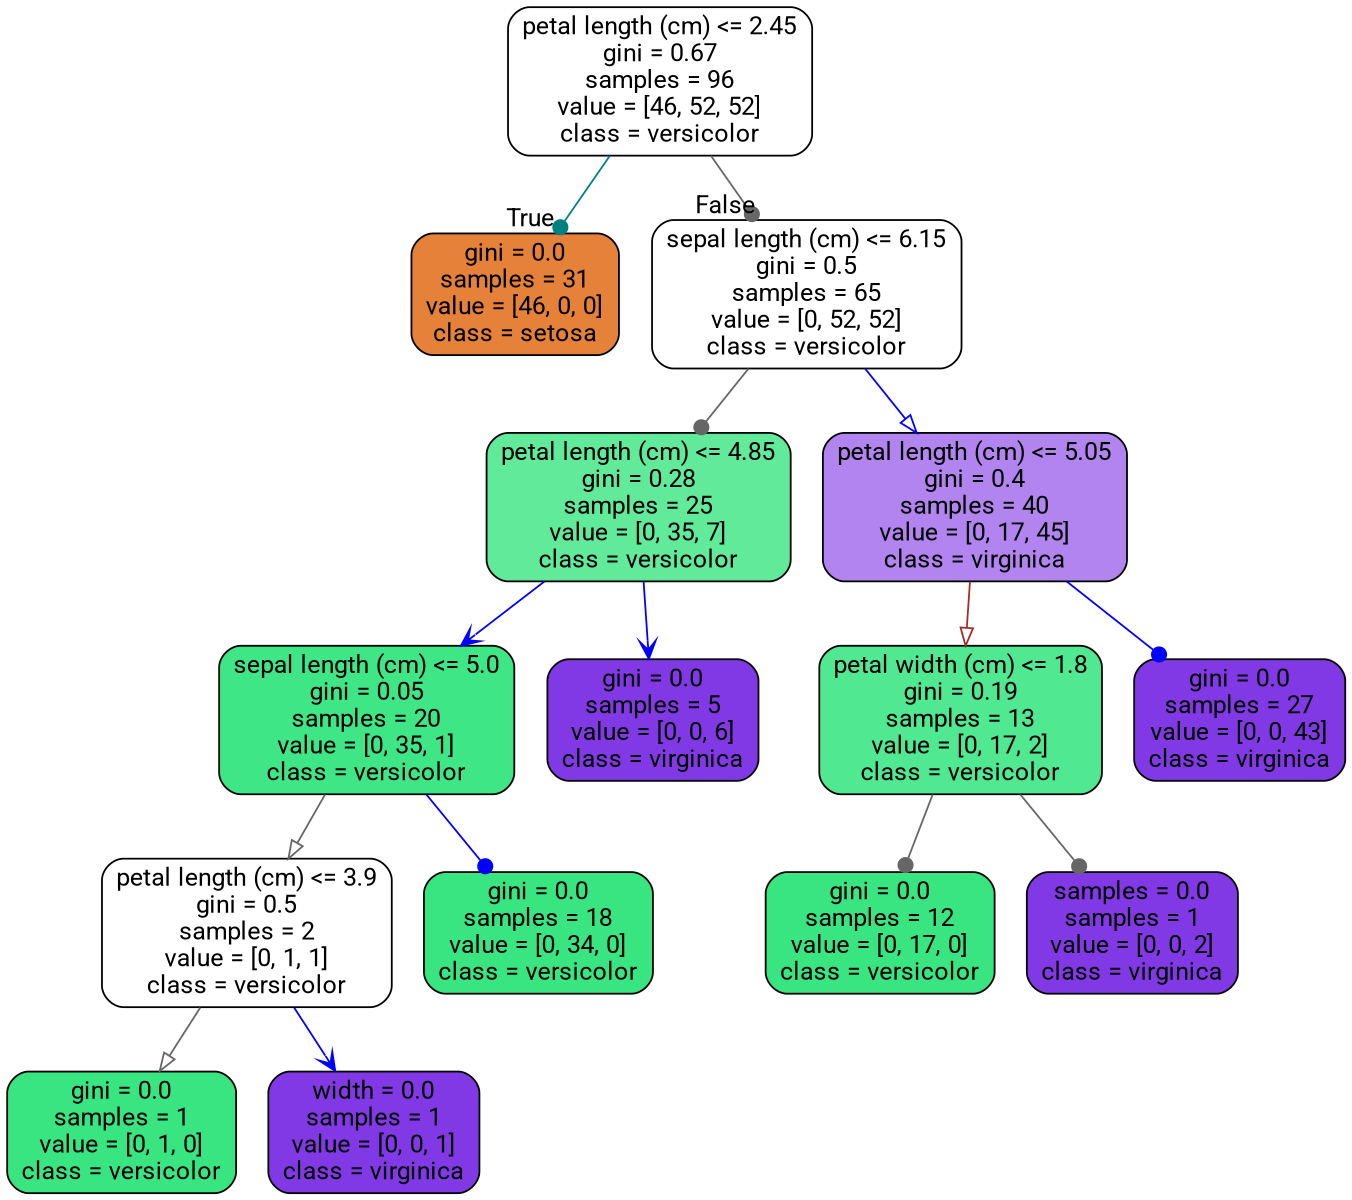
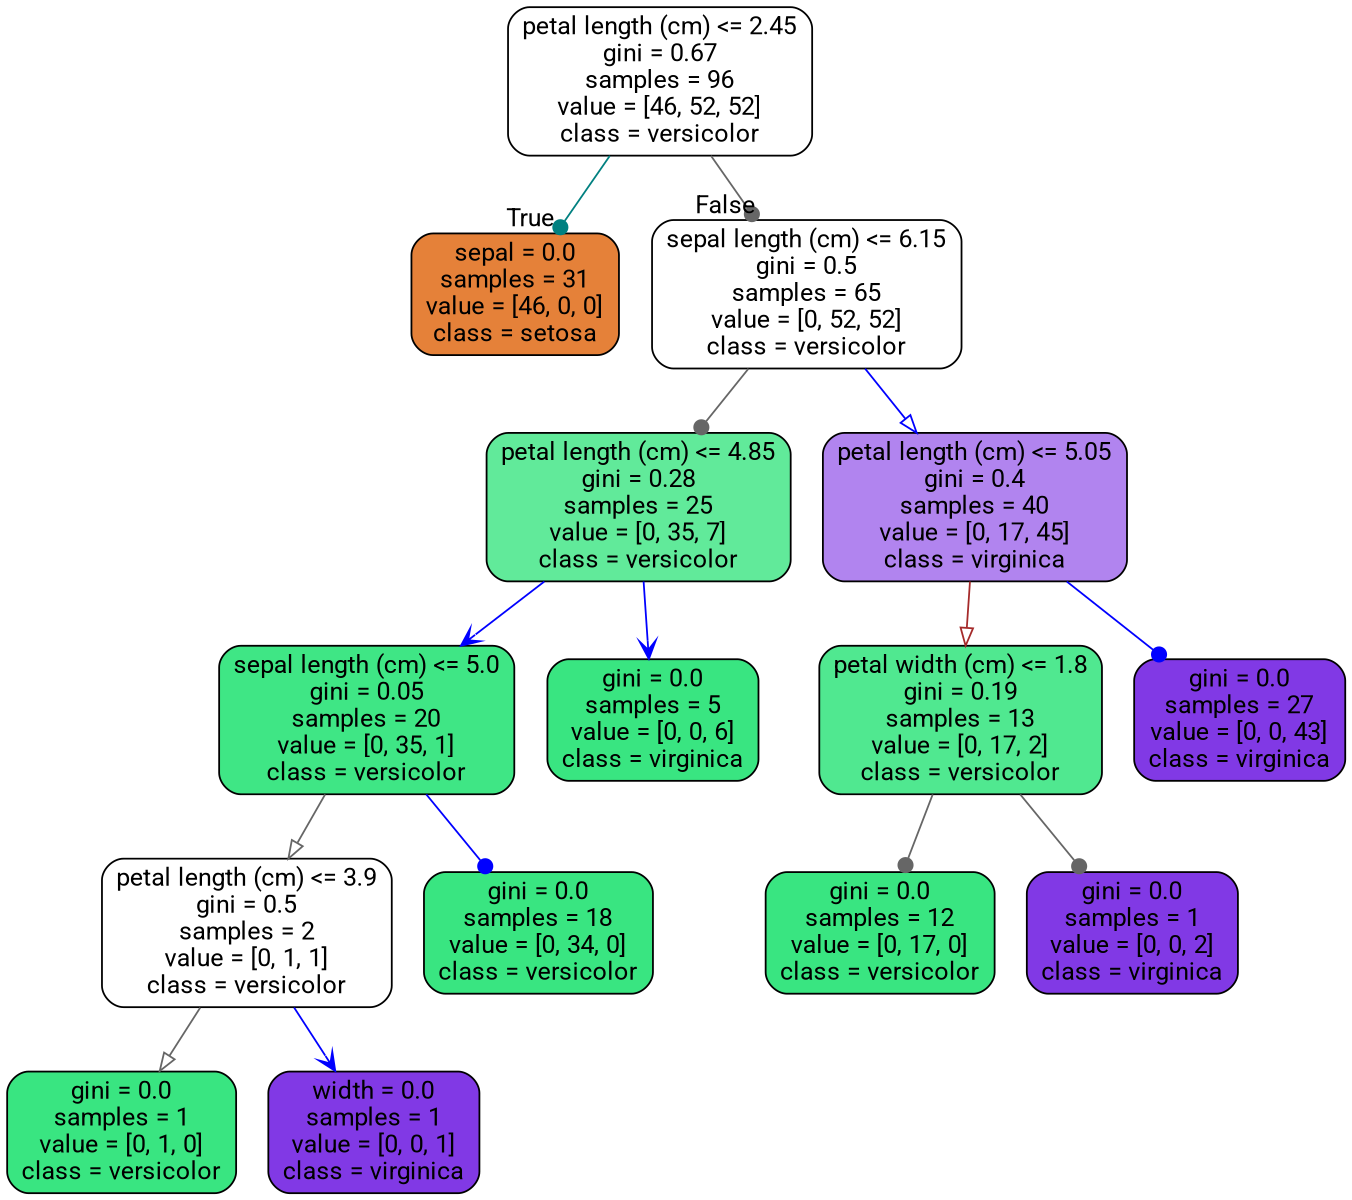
node "gini = 0.0 samples = 31 value = [46, 0, 0] class = setosa": label "gini = 0.0 samples = 31 value = [46, 0, 0] class = setosa" -> "sepal = 0.0 samples = 31 value = [46, 0, 0] class = setosa"
node "gini = 0.0 samples = 5 value = [0, 0, 6] class = virginica": fillcolor #8139e5 -> #39e581
node "samples = 0.0 samples = 1 value = [0, 0, 2] class = virginica": label "samples = 0.0 samples = 1 value = [0, 0, 2] class = virginica" -> "gini = 0.0 samples = 1 value = [0, 0, 2] class = virginica"
